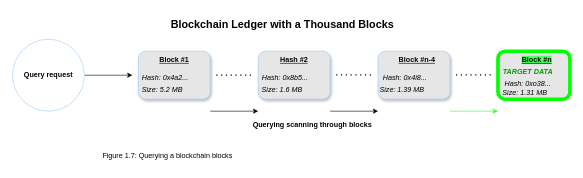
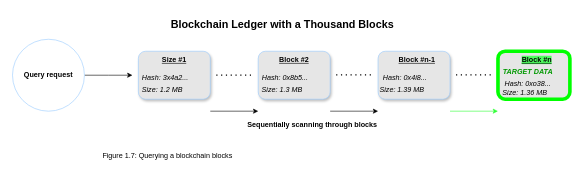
node "Block #1": label "Block #1" -> "Size #1"
node "Hash #2": label "Hash #2" -> "Block #2"
node "Block #n-4": label "Block #n-4" -> "Block #n-1"
node "Hash: 0x4a2...": label "Hash: 0x4a2..." -> "Hash: 3x4a2..."
node "Size: 5.2 MB": label "Size: 5.2 MB" -> "Size: 1.2 MB"
node "Size: 1.6 MB": label "Size: 1.6 MB" -> "Size: 1.3 MB"
node "Size: 1.31 MB": label "Size: 1.31 MB" -> "Size: 1.36 MB"
node "Querying scanning through blocks": label "Querying scanning through blocks" -> "Sequentially scanning through blocks"
